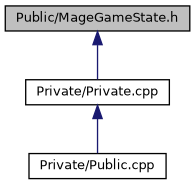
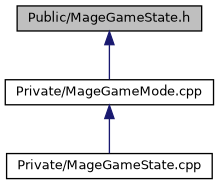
node "Private/Private.cpp": label "Private/Private.cpp" -> "Private/MageGameMode.cpp"
node "Private/Public.cpp": label "Private/Public.cpp" -> "Private/MageGameState.cpp"
